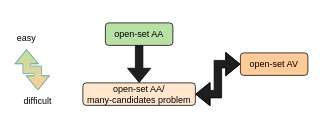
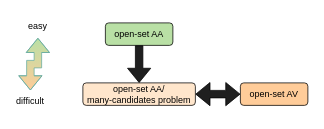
node "easy": moved (27, 38) -> (38, 27)
node "open-set AV": moved (274, 64) -> (274, 94)
node "difficult": moved (38, 102) -> (30, 102)
